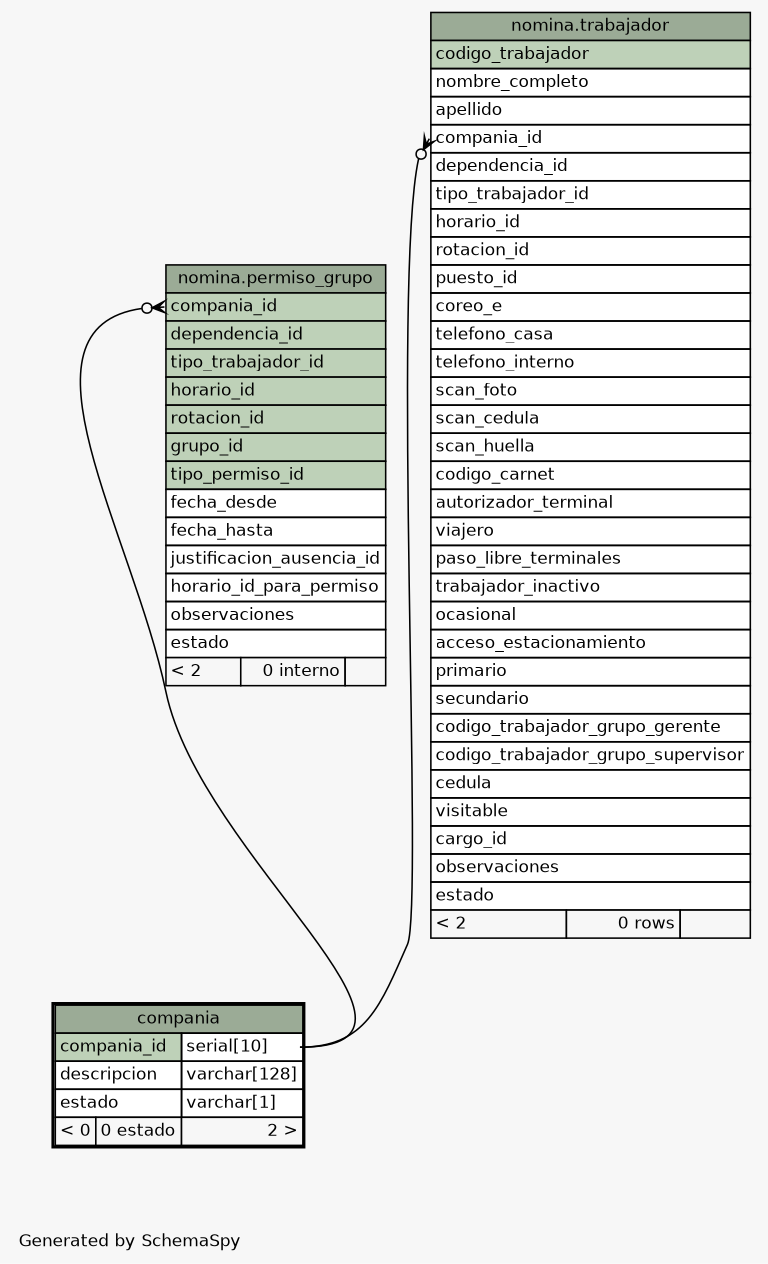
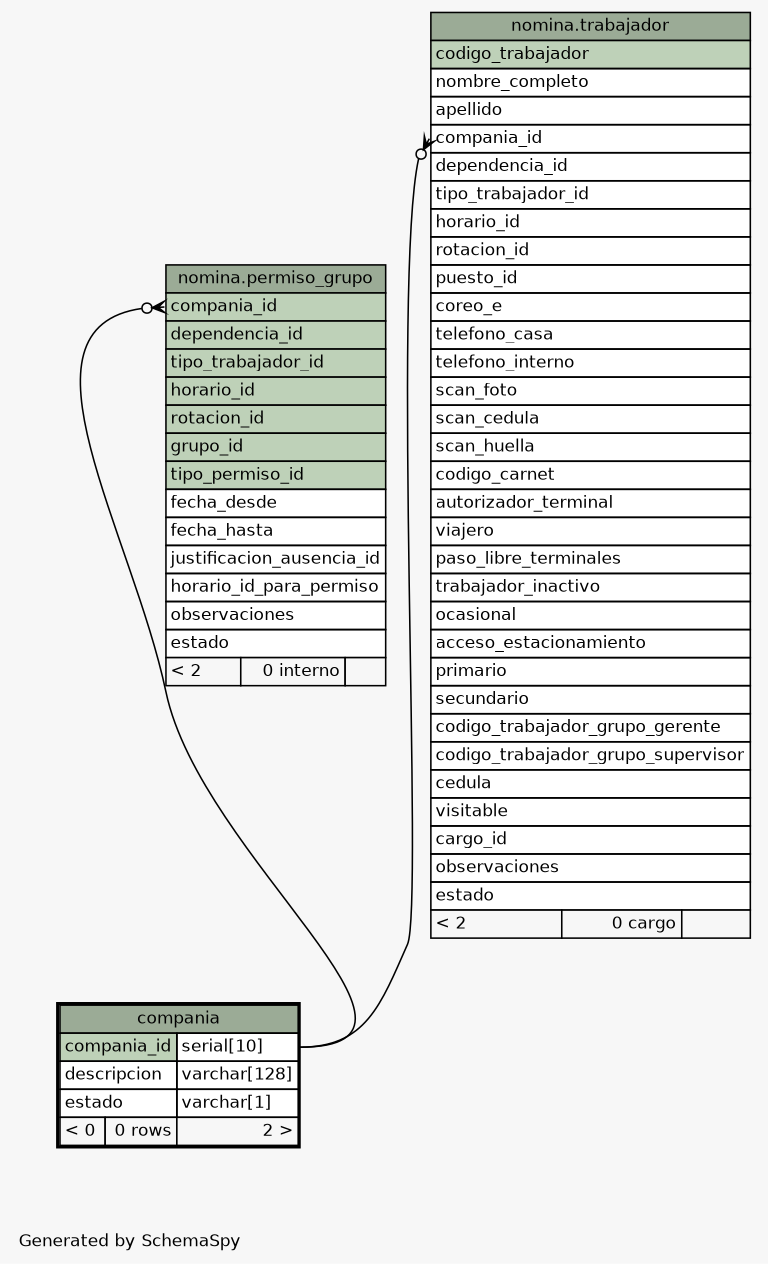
node "nomina.trabajador": text "0 rows" -> "0 cargo"
node "compania": text "0 estado" -> "0 rows"
